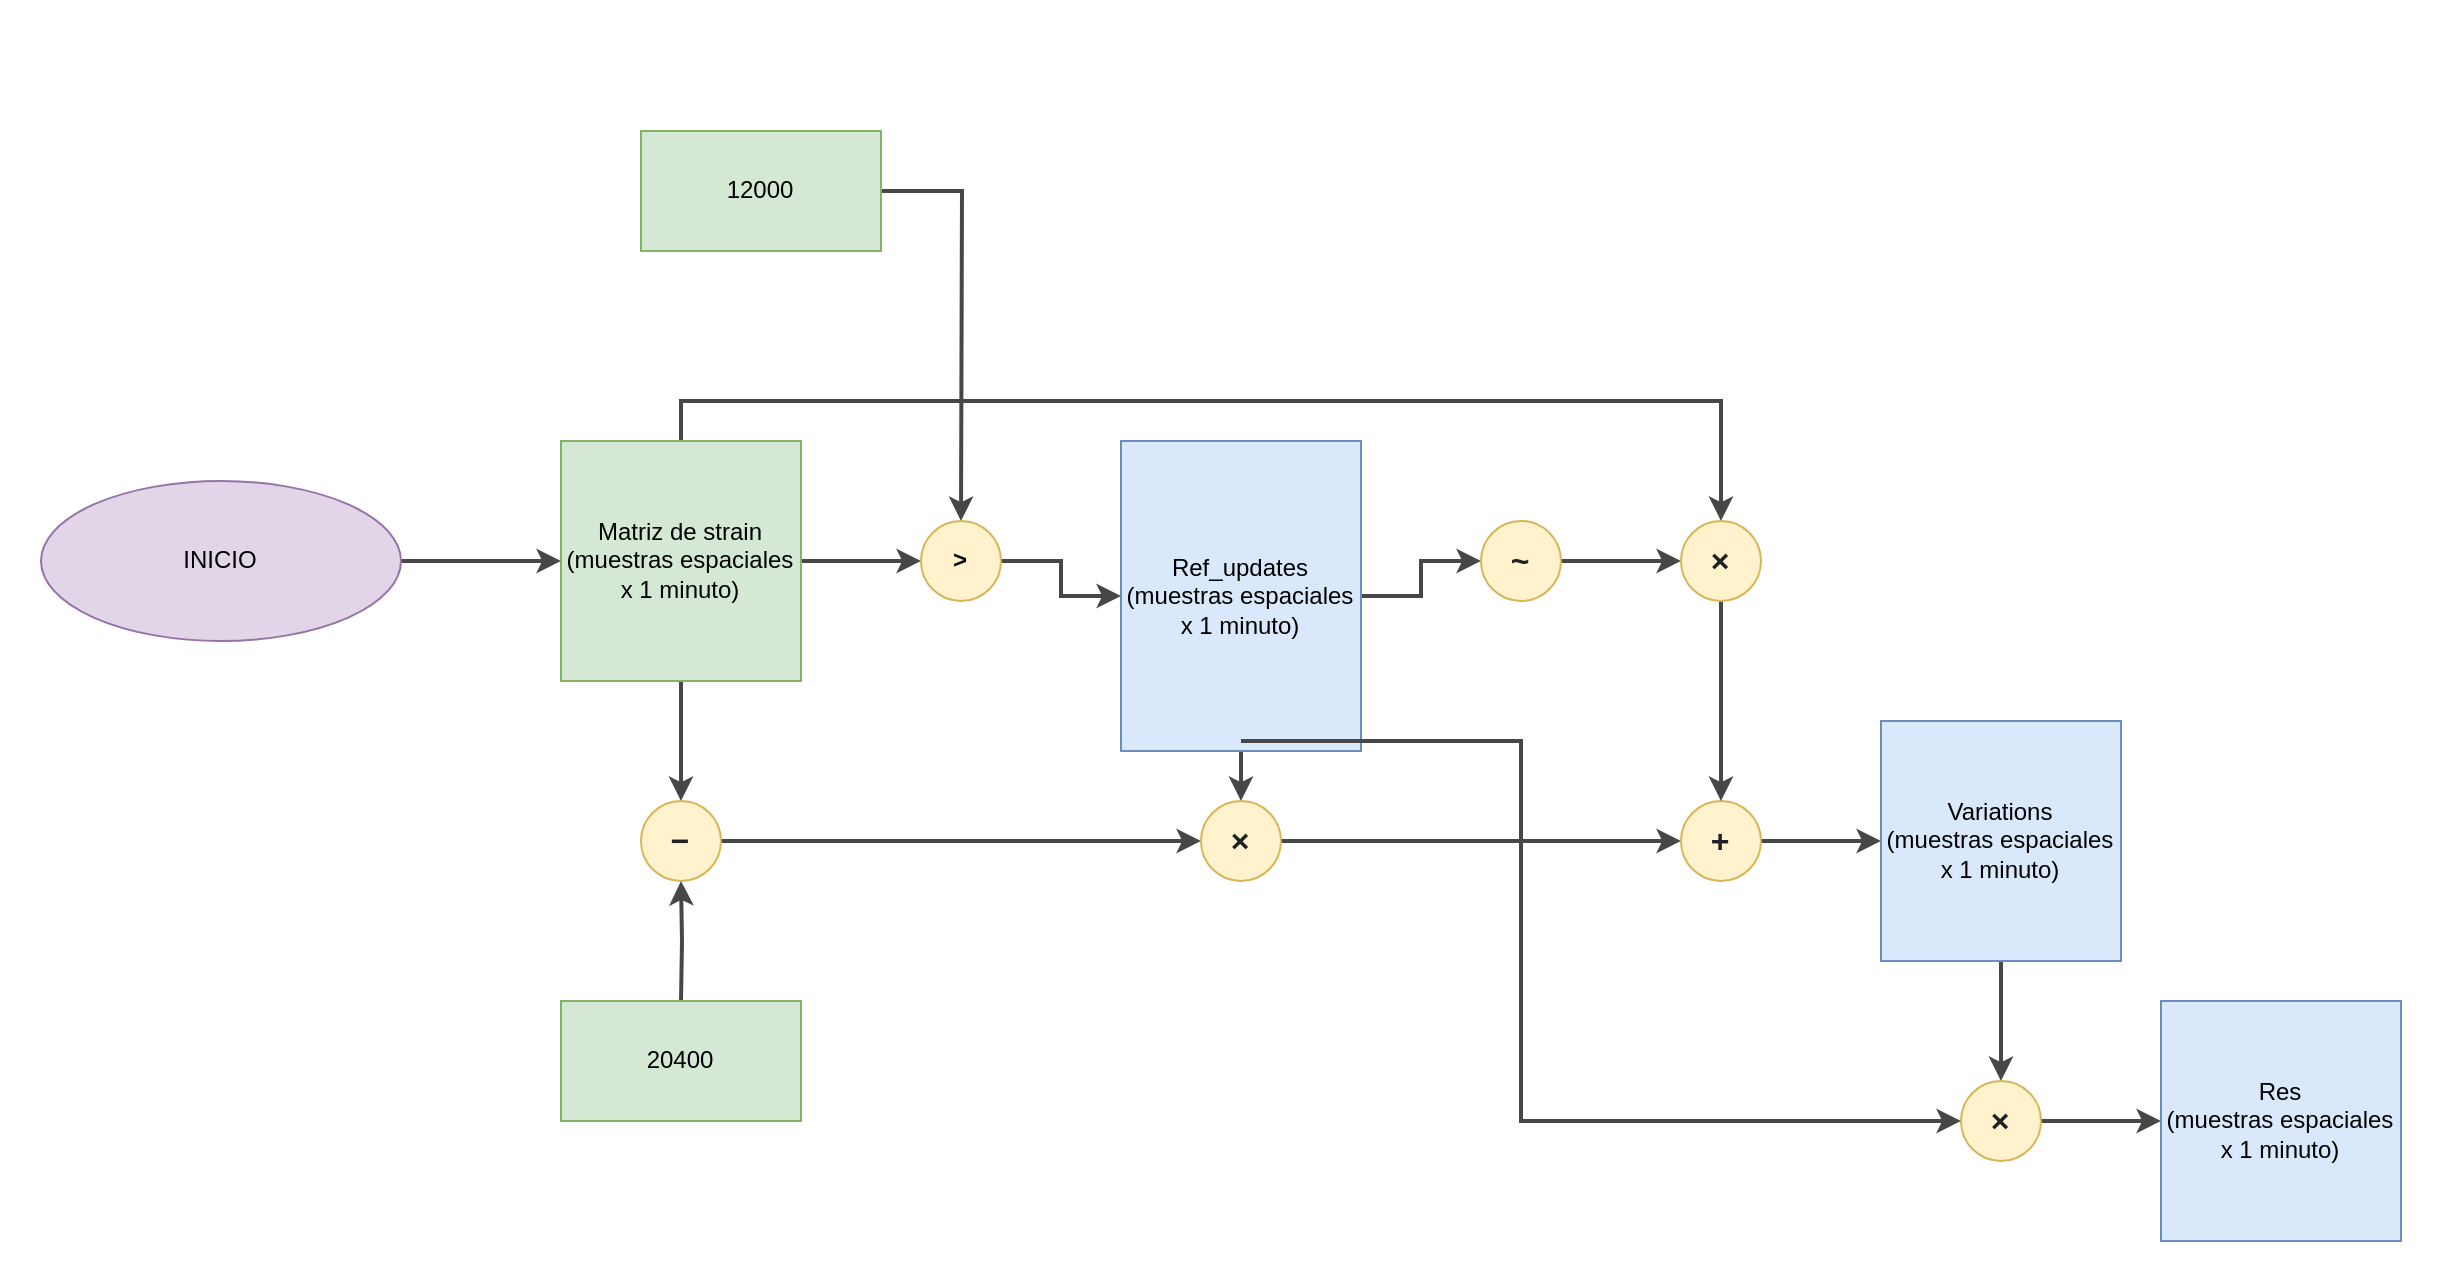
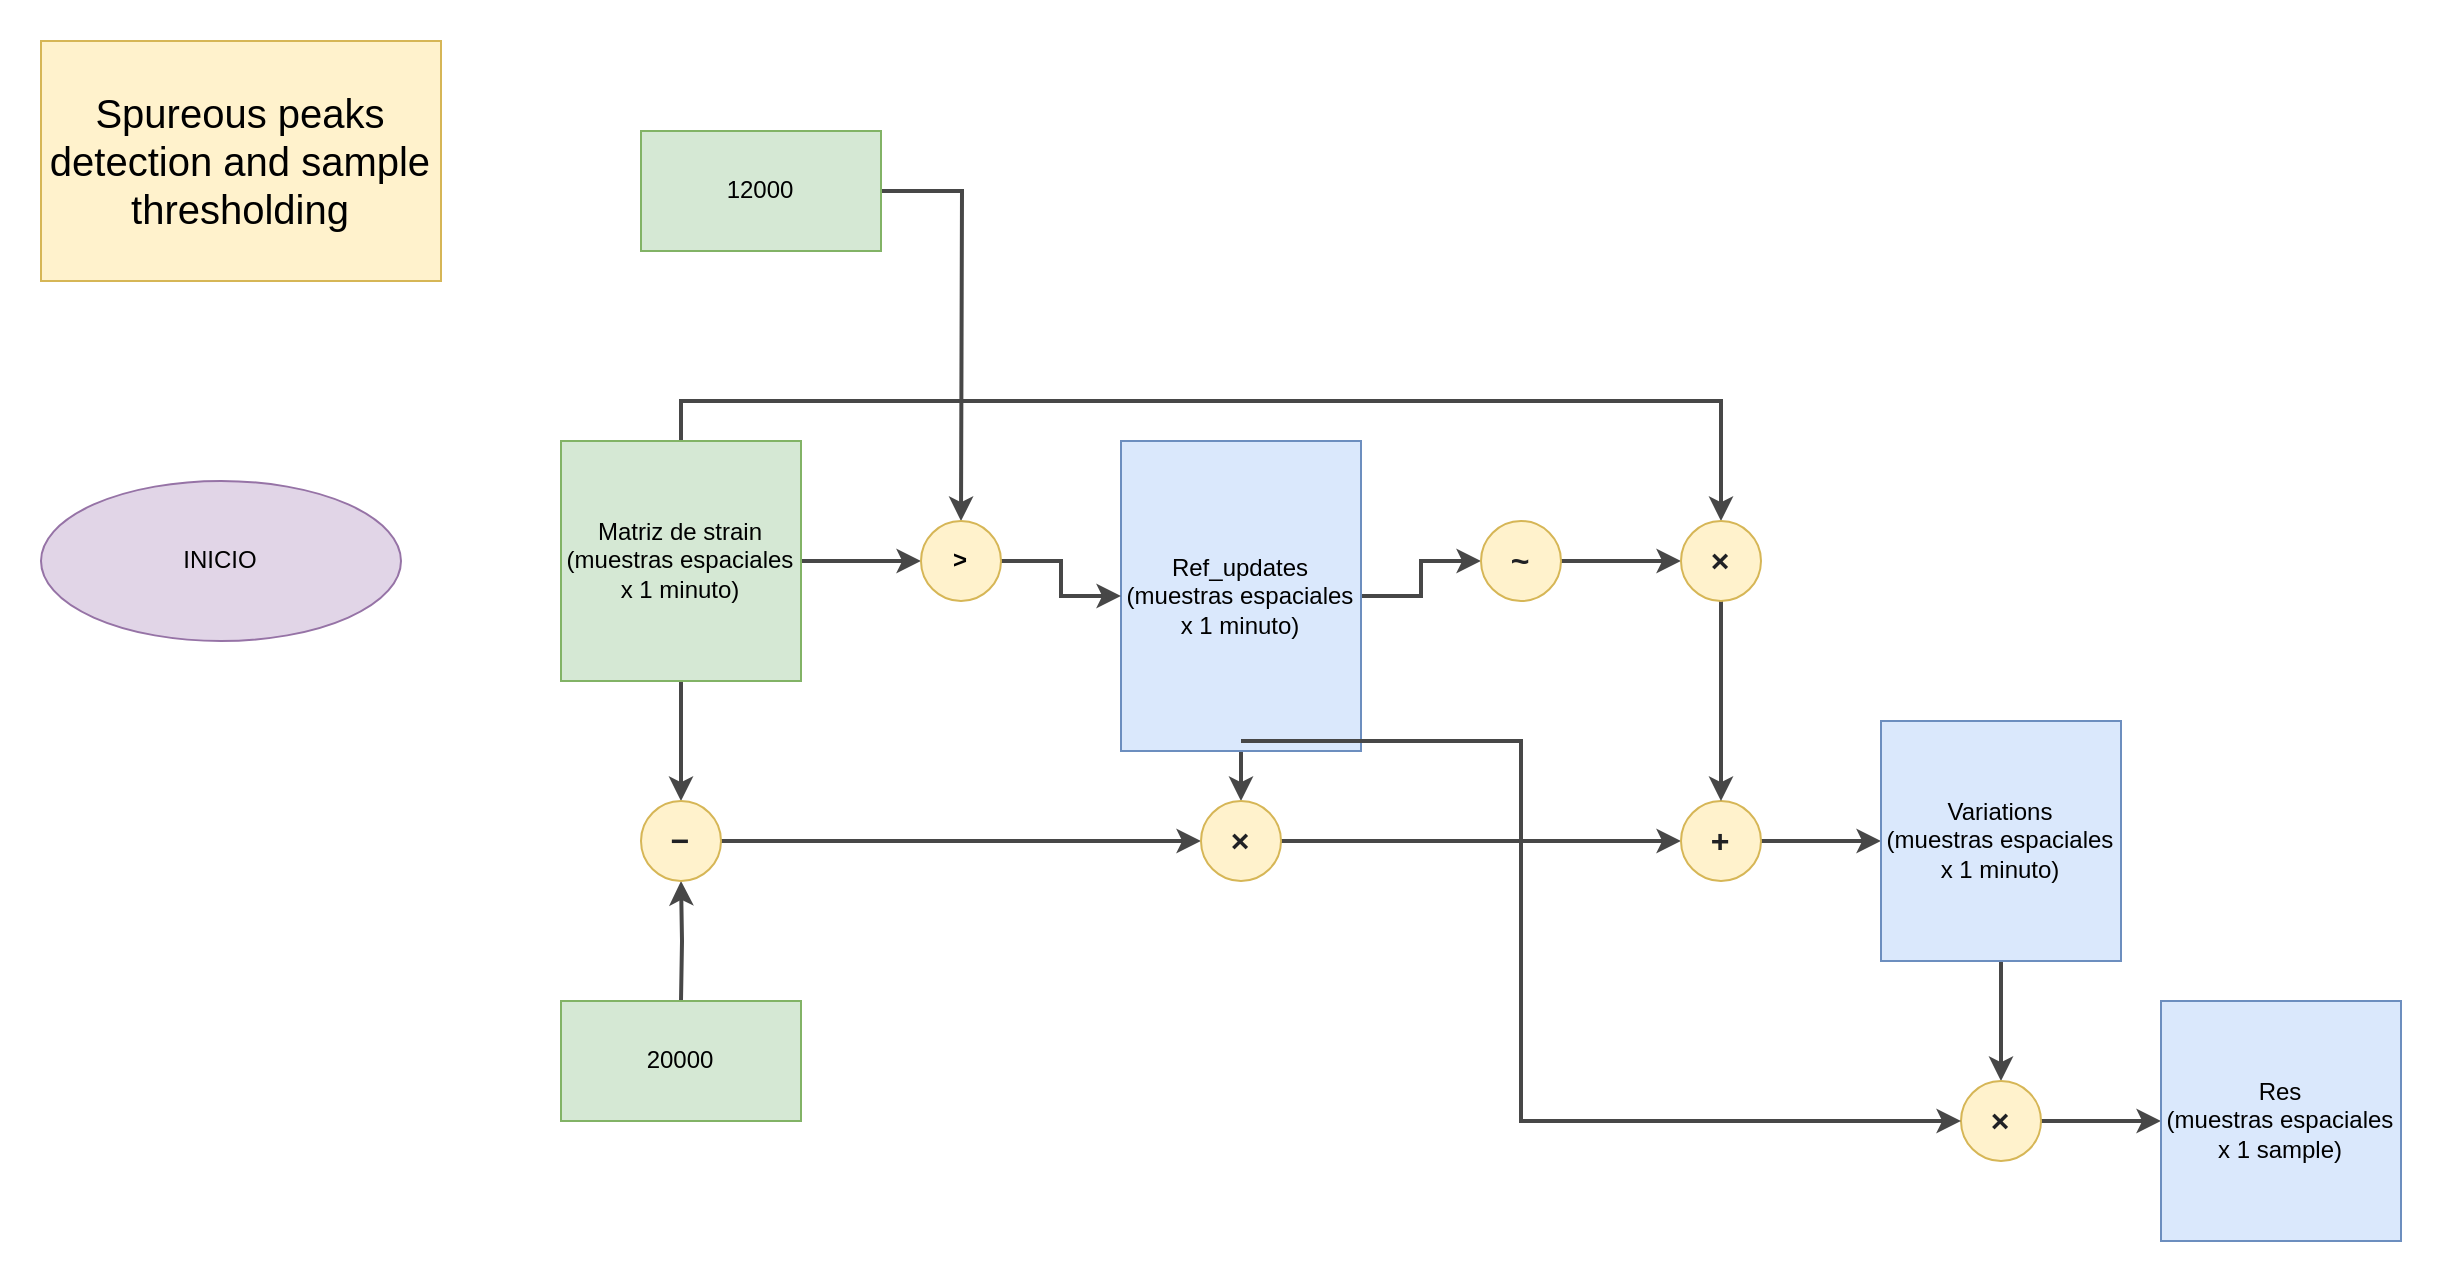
node "Spureous peaks detection and sample thresholding": added
edge "INICIO" -> "Matriz de strain (muestras espaciales x 1 minuto)": removed
node "20400": label "20400" -> "20000"
node "Res (muestras espaciales x 1 minuto)": label "Res (muestras espaciales x 1 minuto)" -> "Res (muestras espaciales x 1 sample)"
